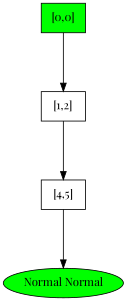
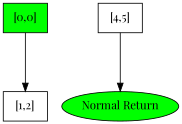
edge "[1,2]" -> "[4,5]": removed
node "Normal Normal": label "Normal Normal" -> "Normal Return"
